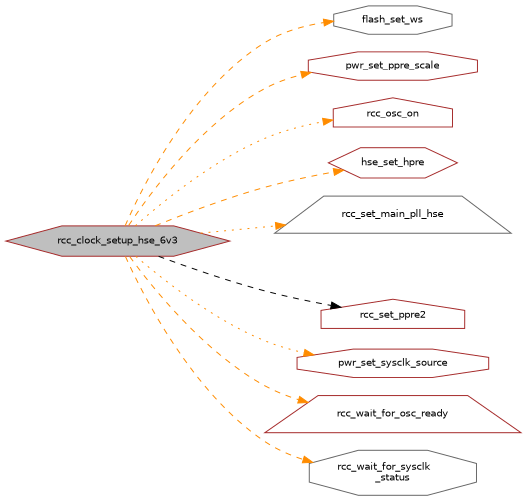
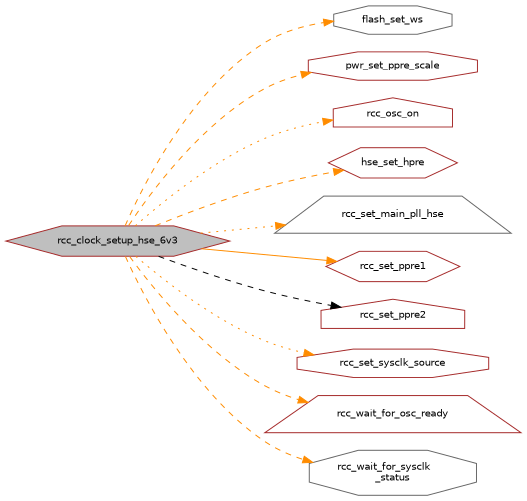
node "rcc_set_ppre1": added
node "pwr_set_sysclk_source": label "pwr_set_sysclk_source" -> "rcc_set_sysclk_source"
